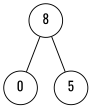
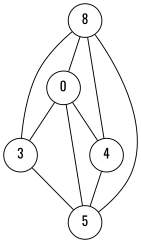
node "3": added
edge "0" -- "5": added
node "4": added
